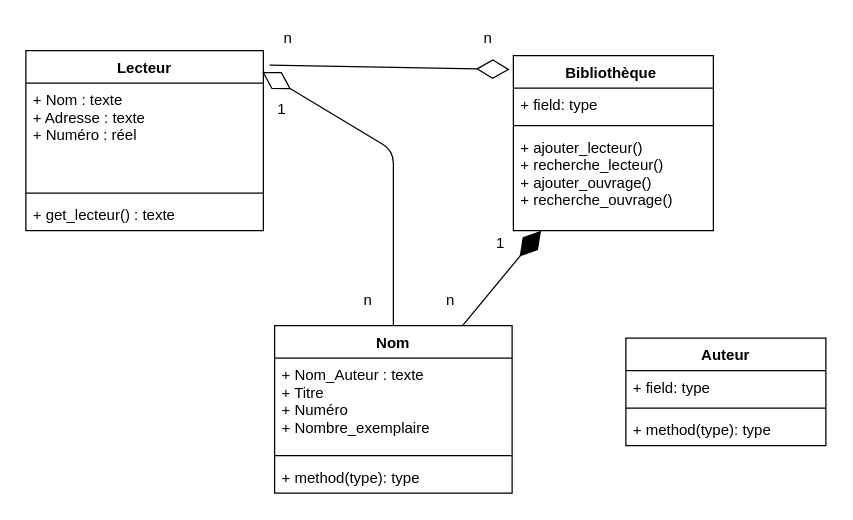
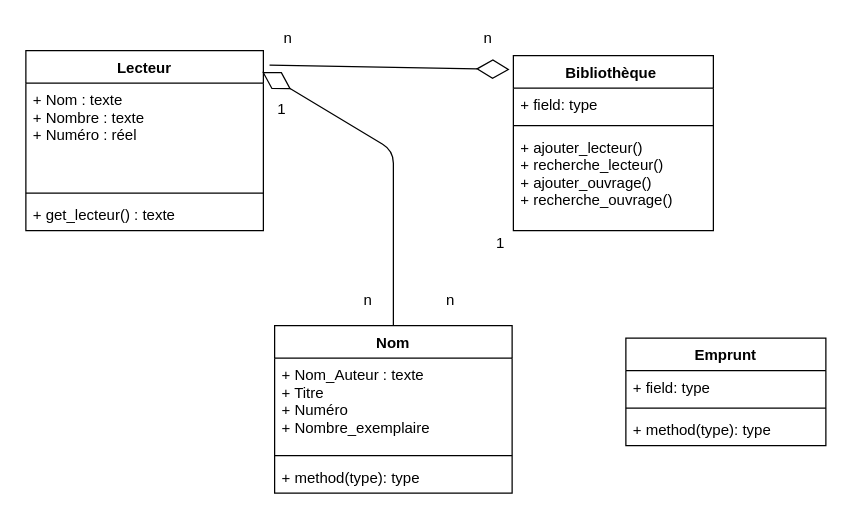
node "+ Nom : texte + Adresse : texte + Numéro : réel": label "+ Nom : texte + Adresse : texte + Numéro : réel" -> "+ Nom : texte + Nombre : texte + Numéro : réel"
edge "Nom" -> "Bibliothèque": removed
node "Auteur": label "Auteur" -> "Emprunt"
